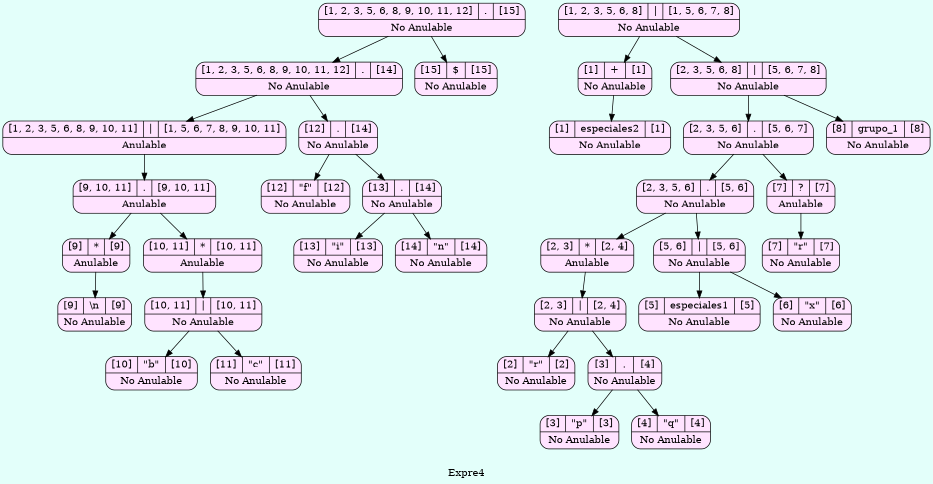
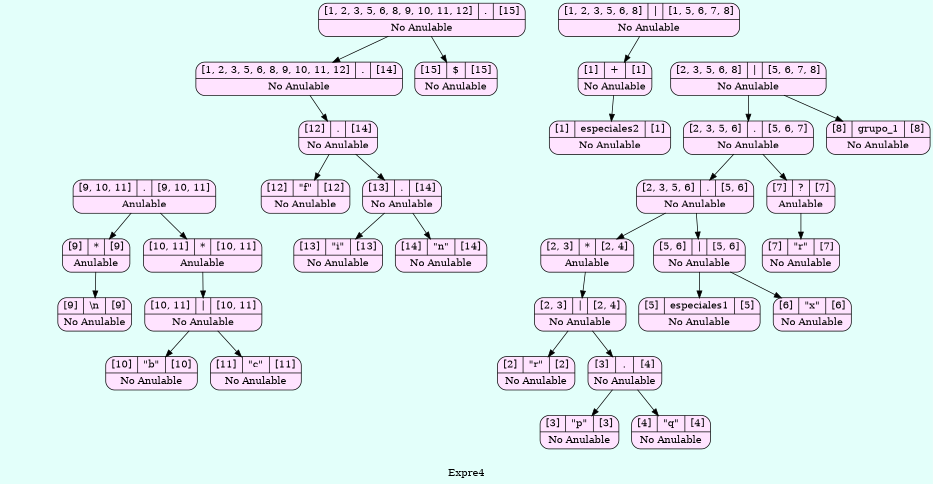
edge "[1, 2, 3, 5, 6, 8]" -> "[2, 3, 5, 6, 8]": removed
node "[1, 2, 3, 5, 6, 8, 9, 10, 11]": removed
